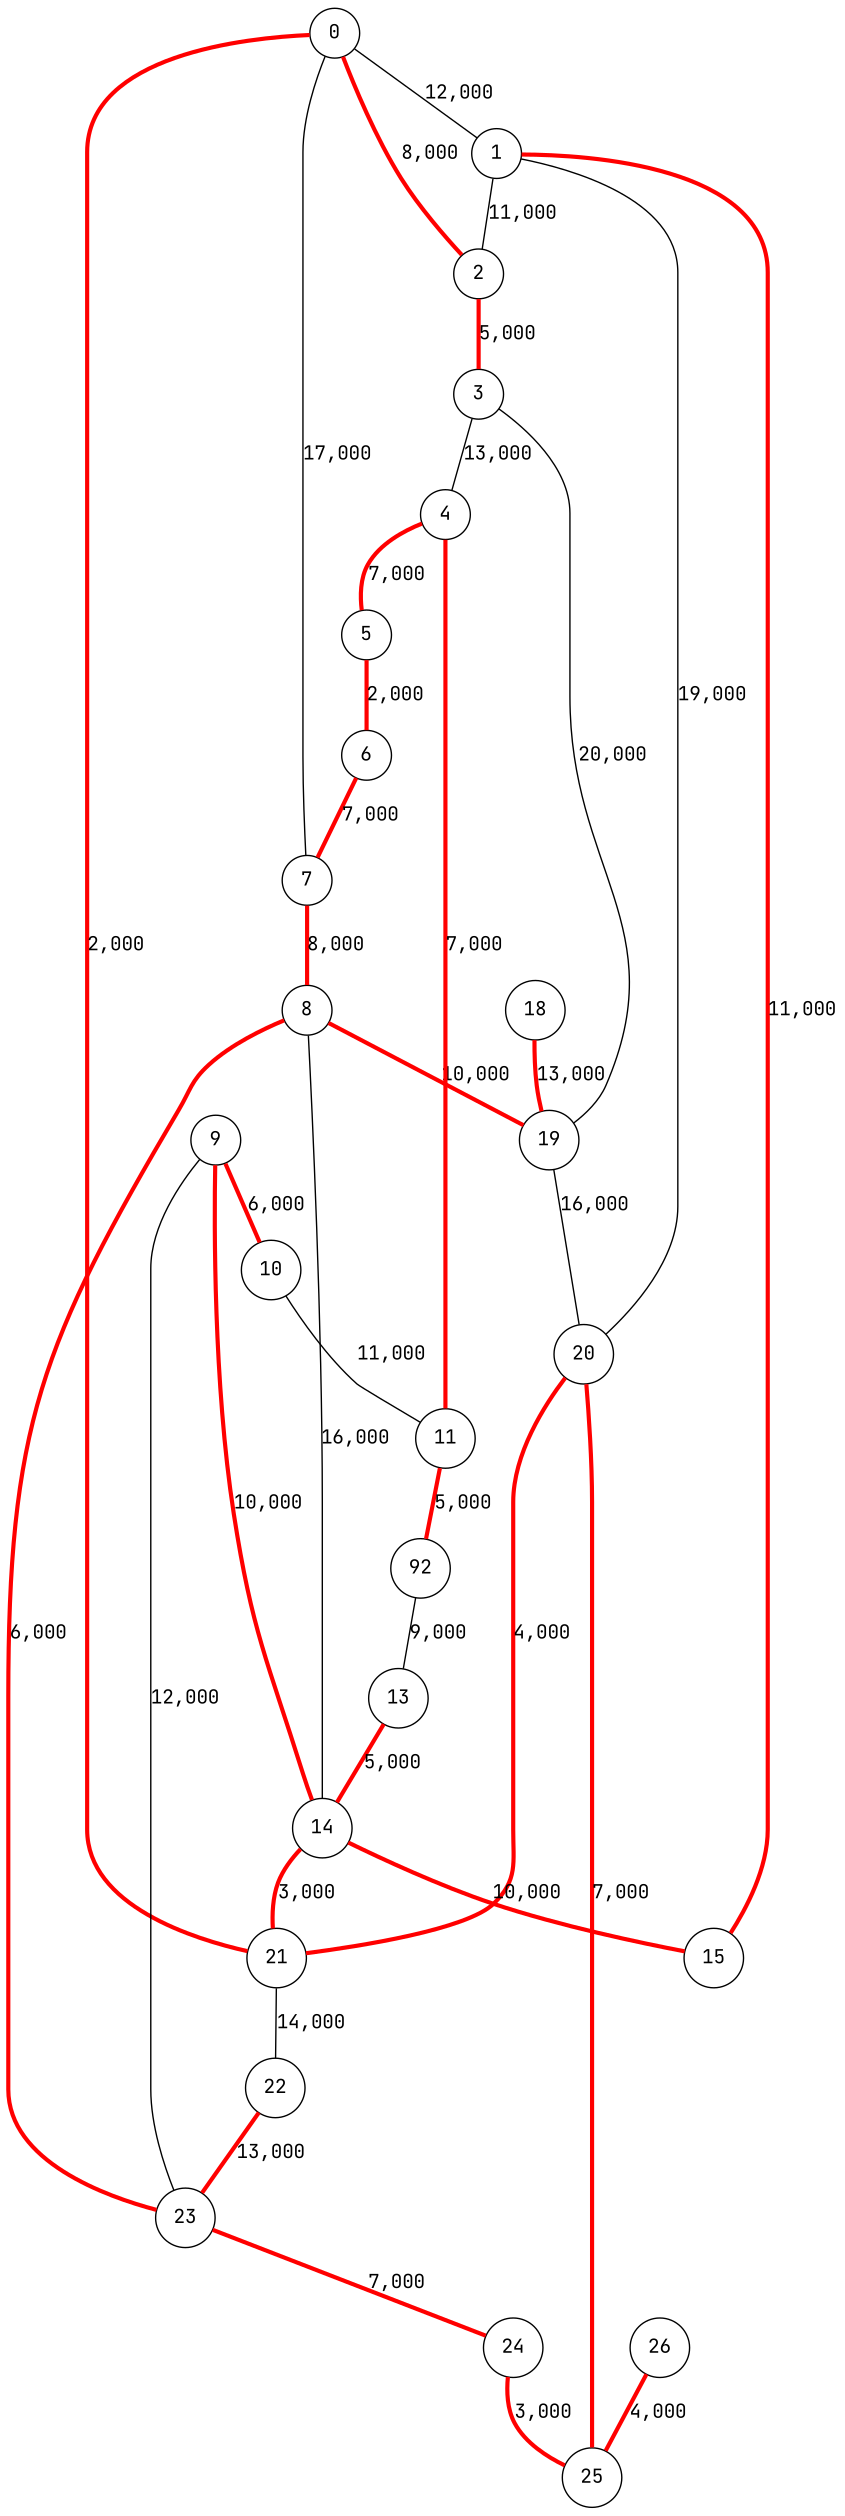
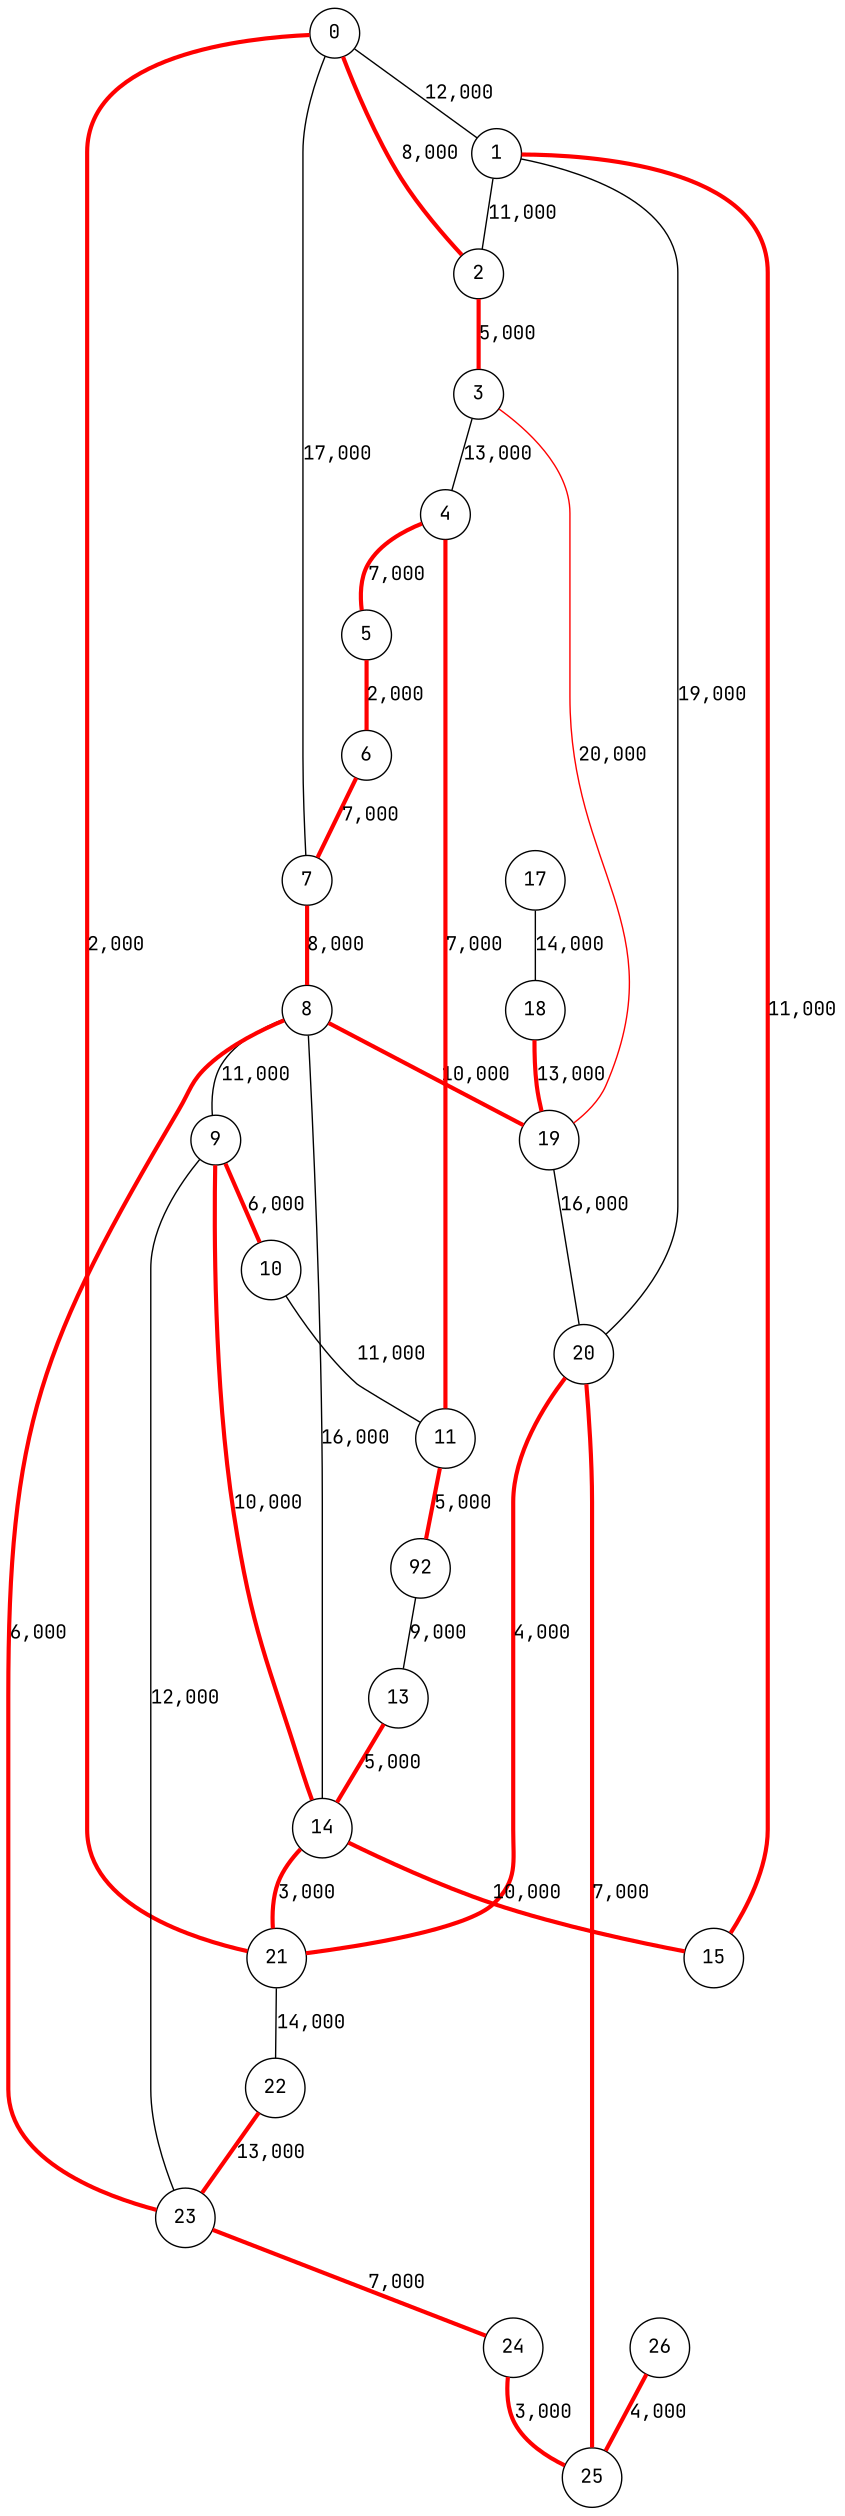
edge "3" -- "19": color black -> red
node "17": added
edge "8" -- "9": added, label "11,000"
